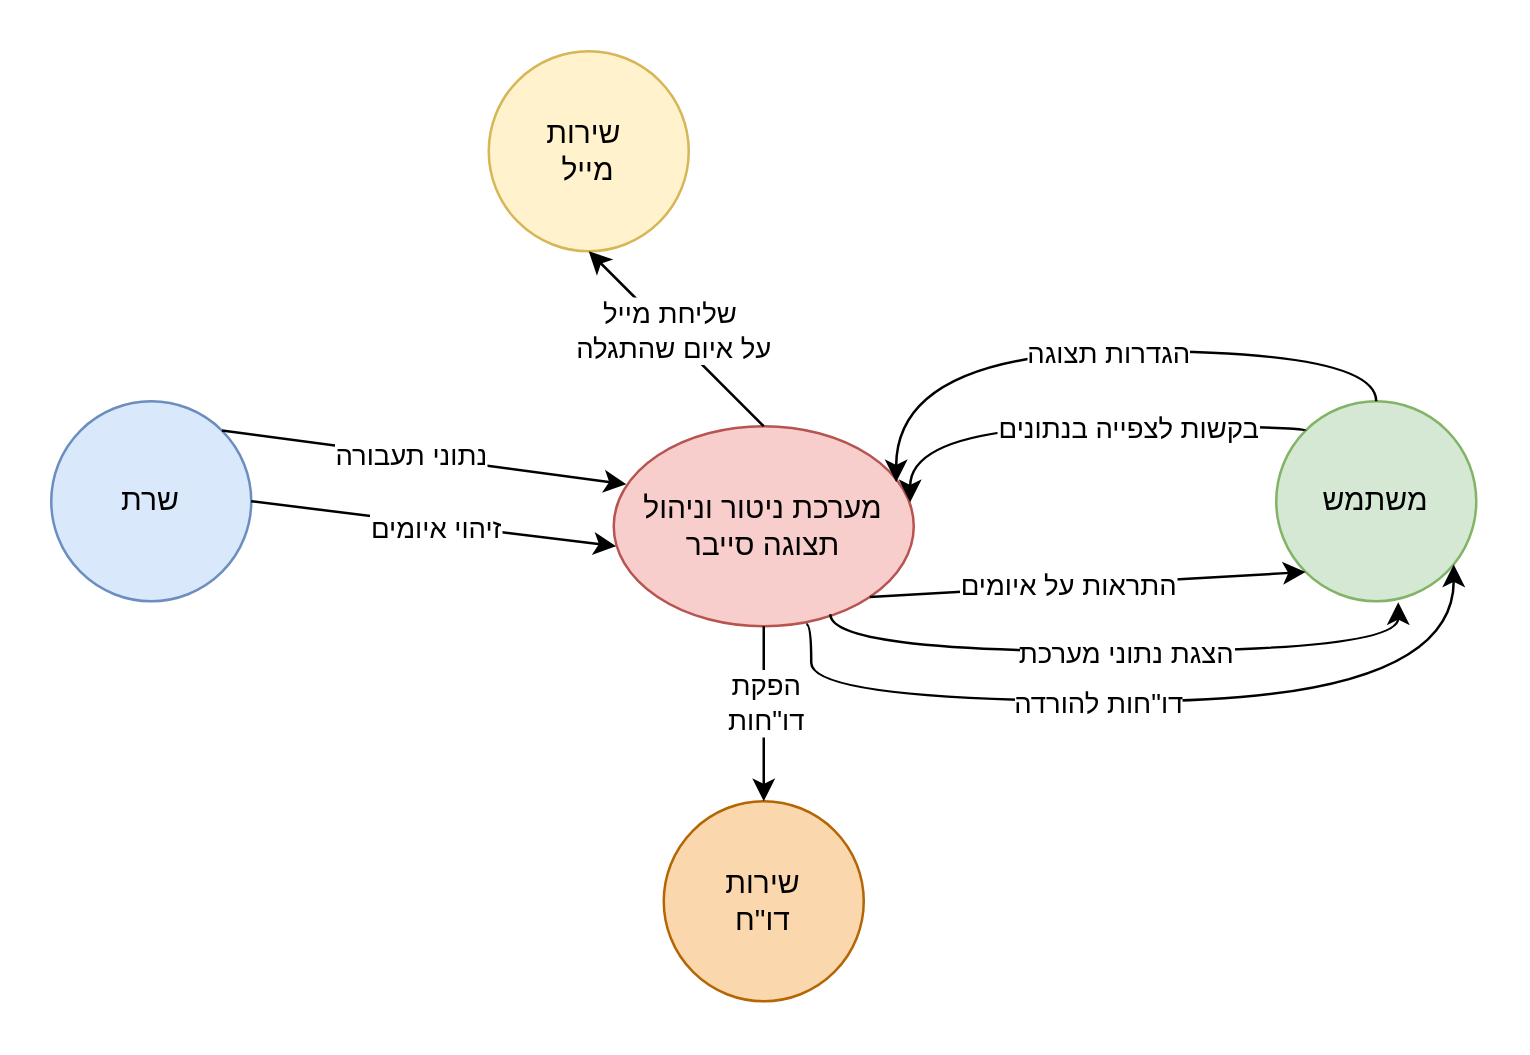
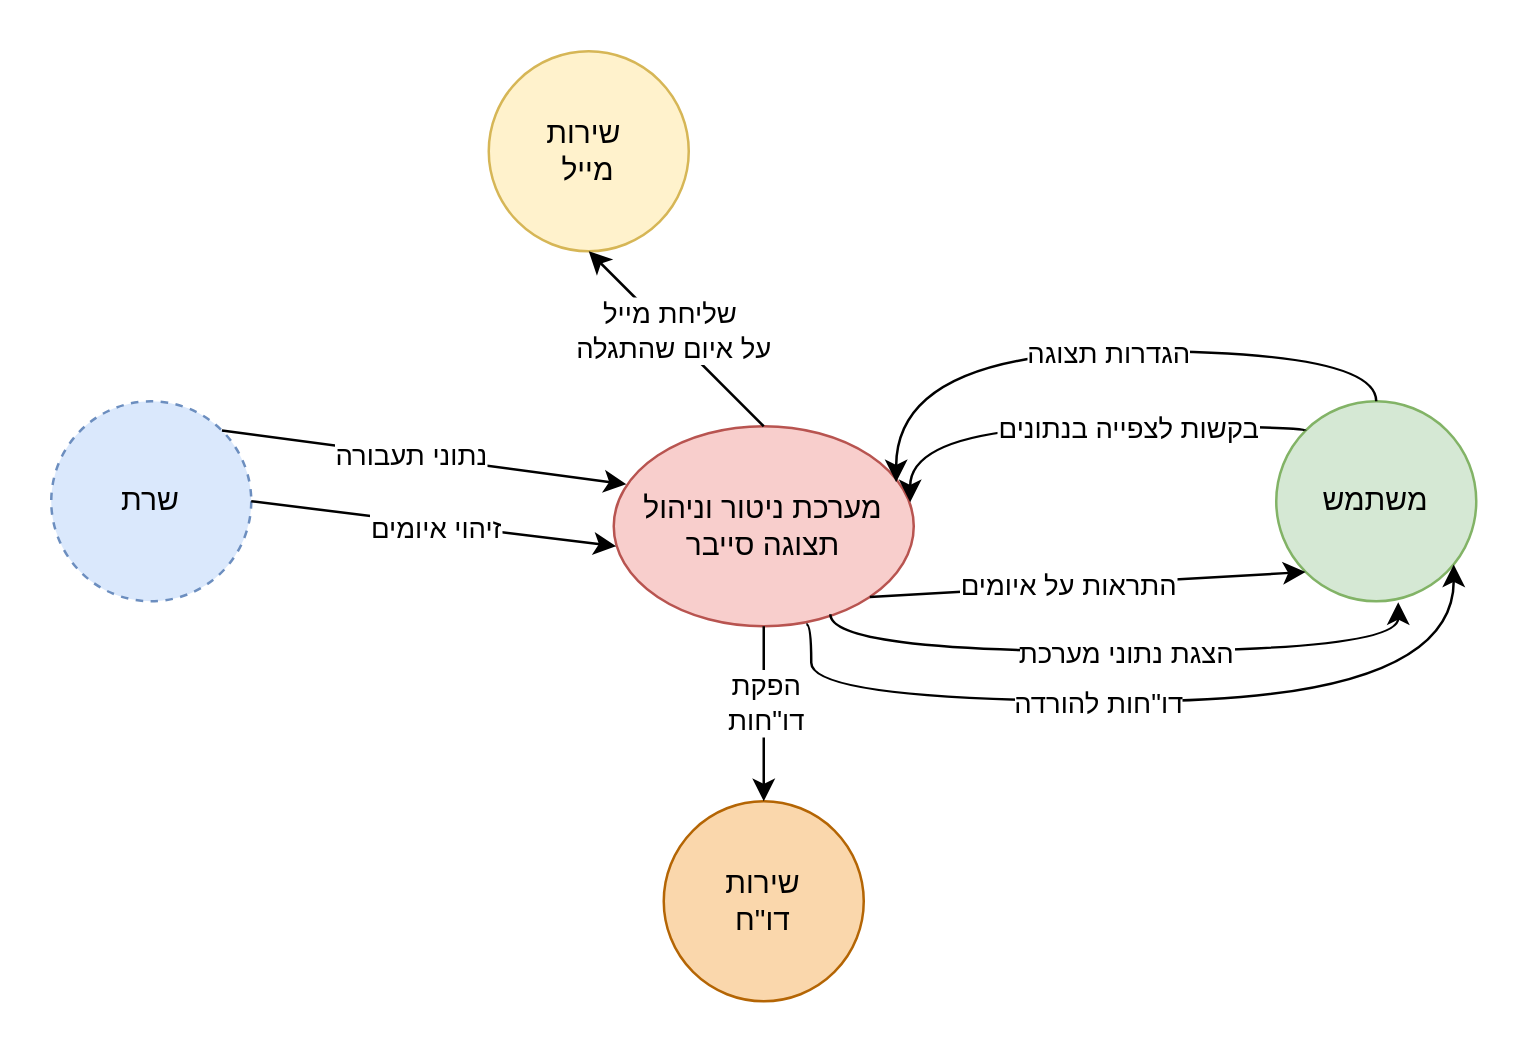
node "שרת": style solid -> dashed
